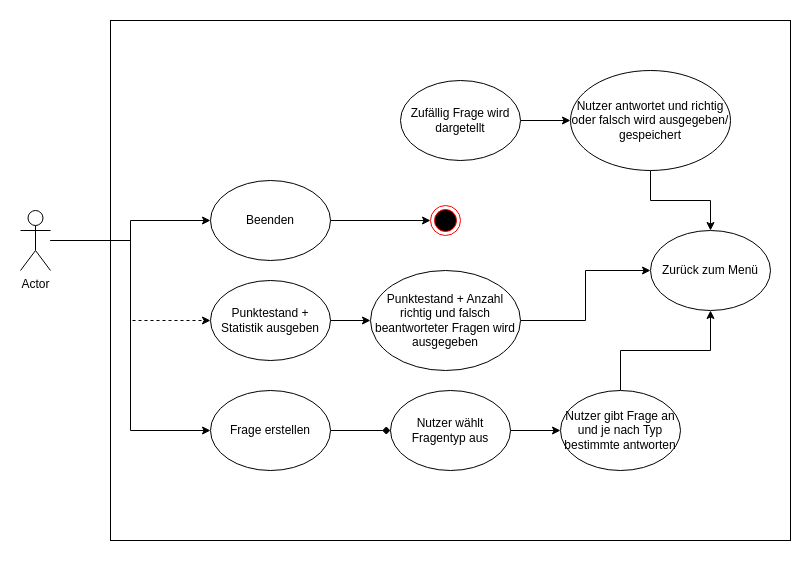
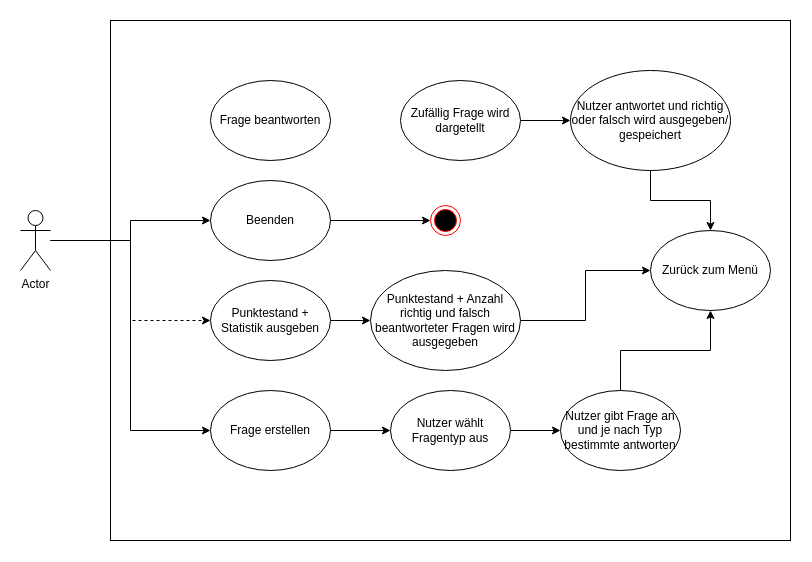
node "Frage beantworten": added
edge "Frage erstellen" -> "Nutzer wählt Fragentyp aus": arrowhead diamond -> classic
